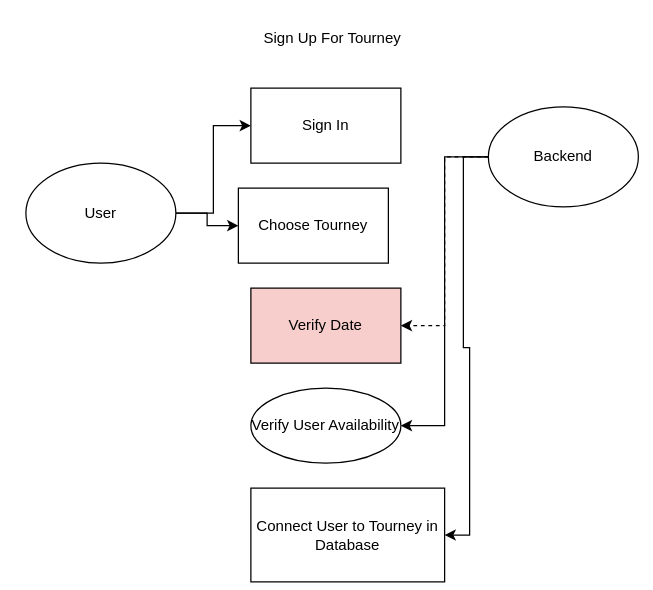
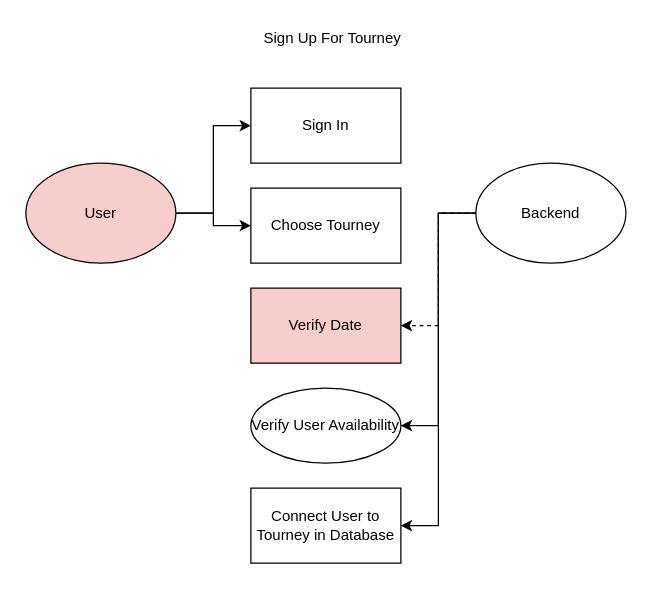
node "Backend": moved (563, 157) -> (551, 213)
node "User": fillcolor #ffffff -> #f8cecc
node "Choose Tourney": moved (313, 226) -> (326, 226)
node "Connect User to Tourney in Database": size 194x94 -> 150x75
